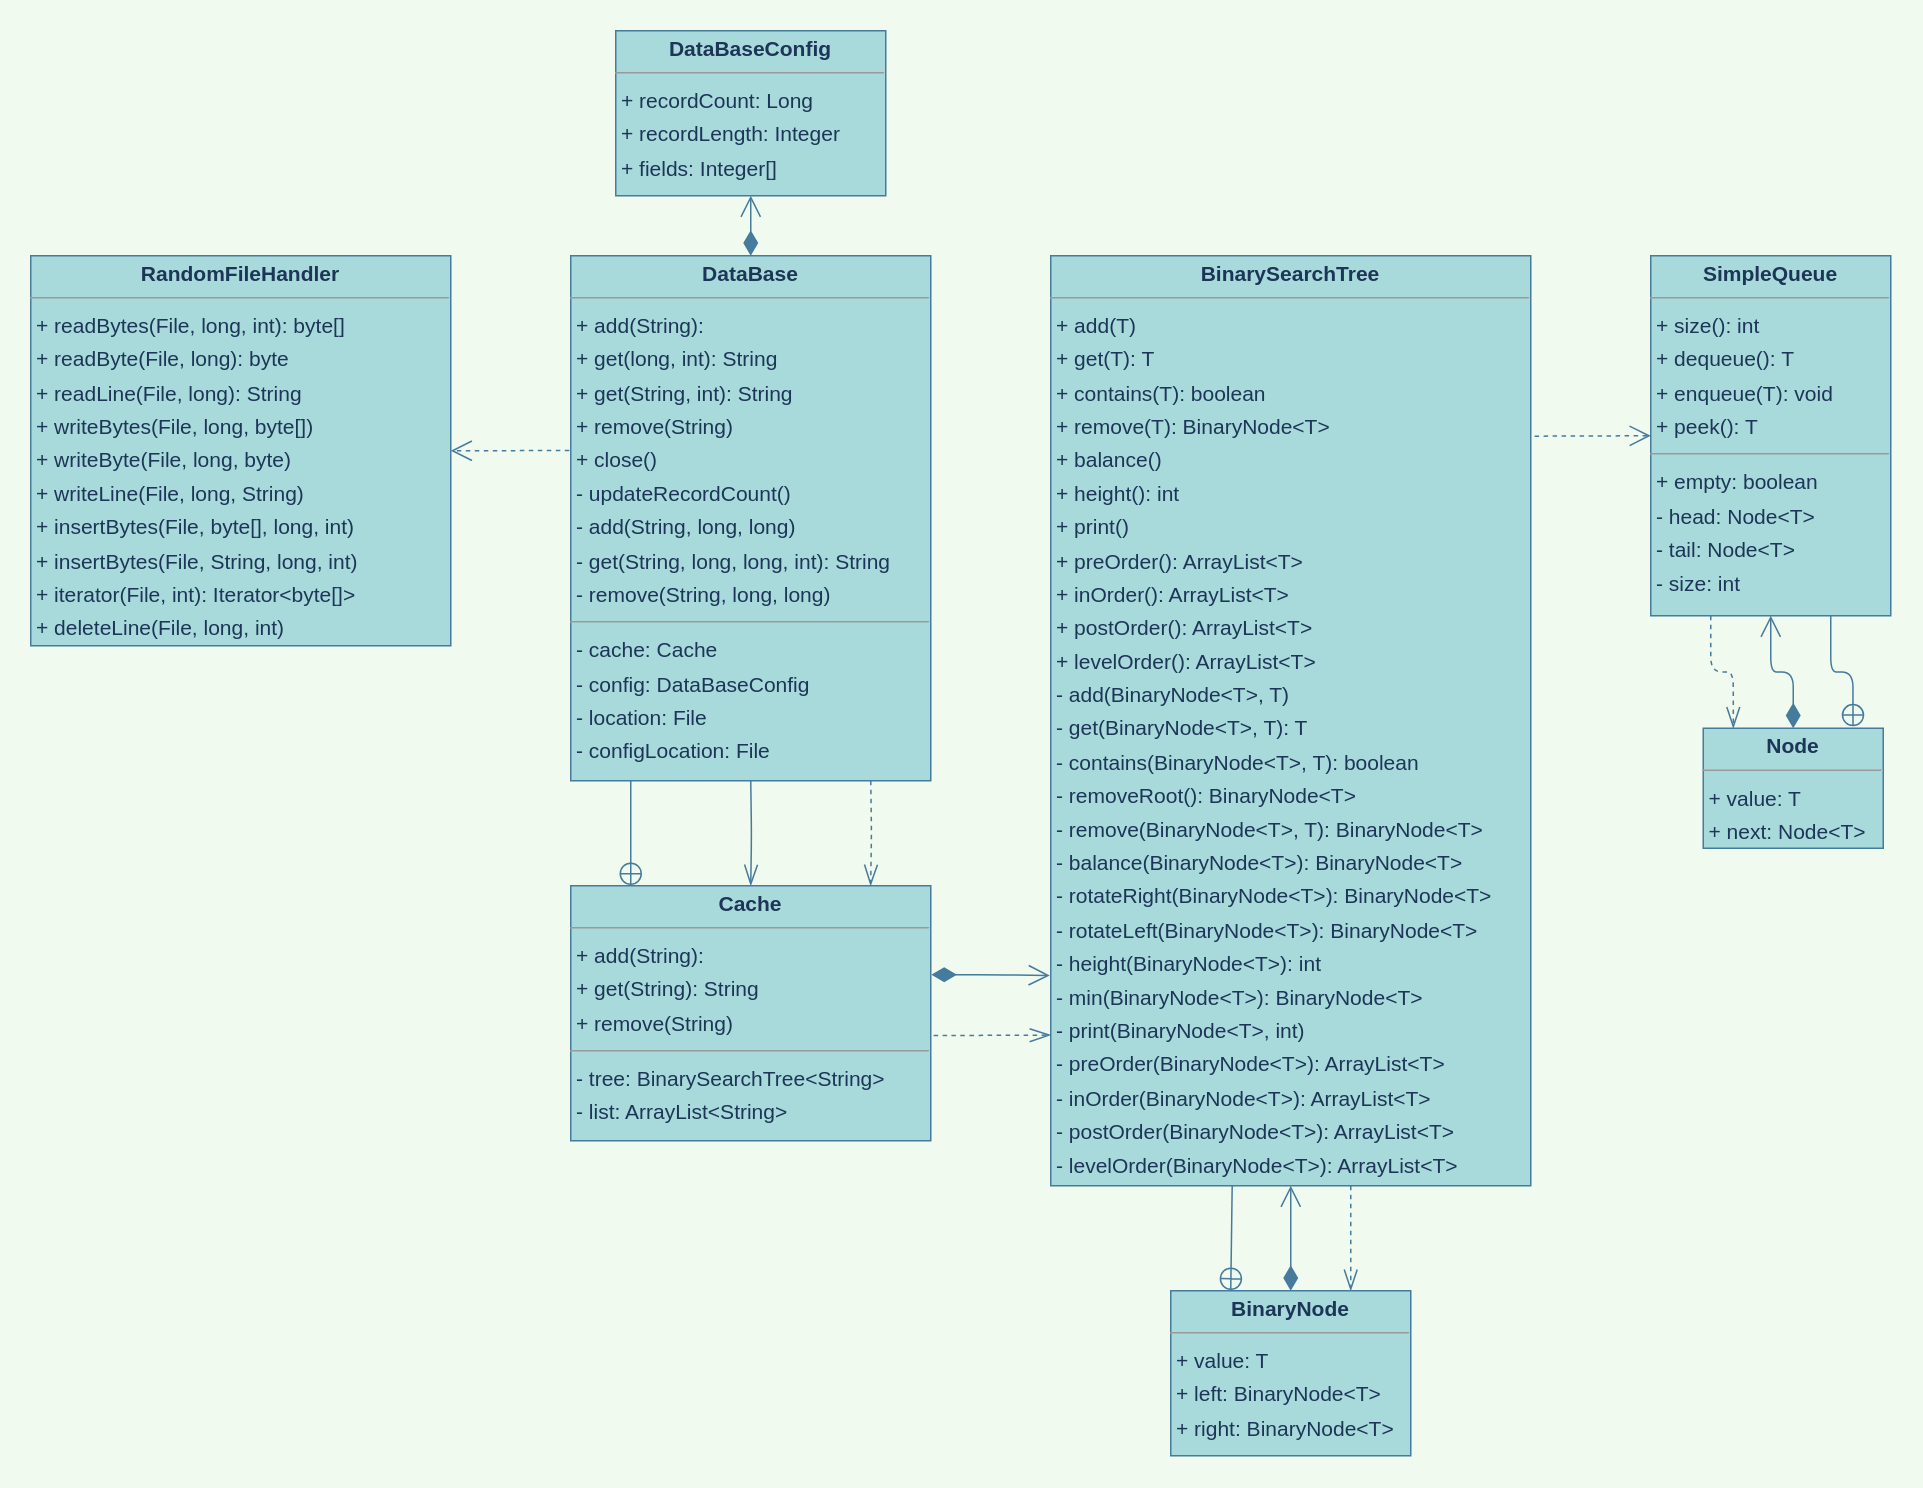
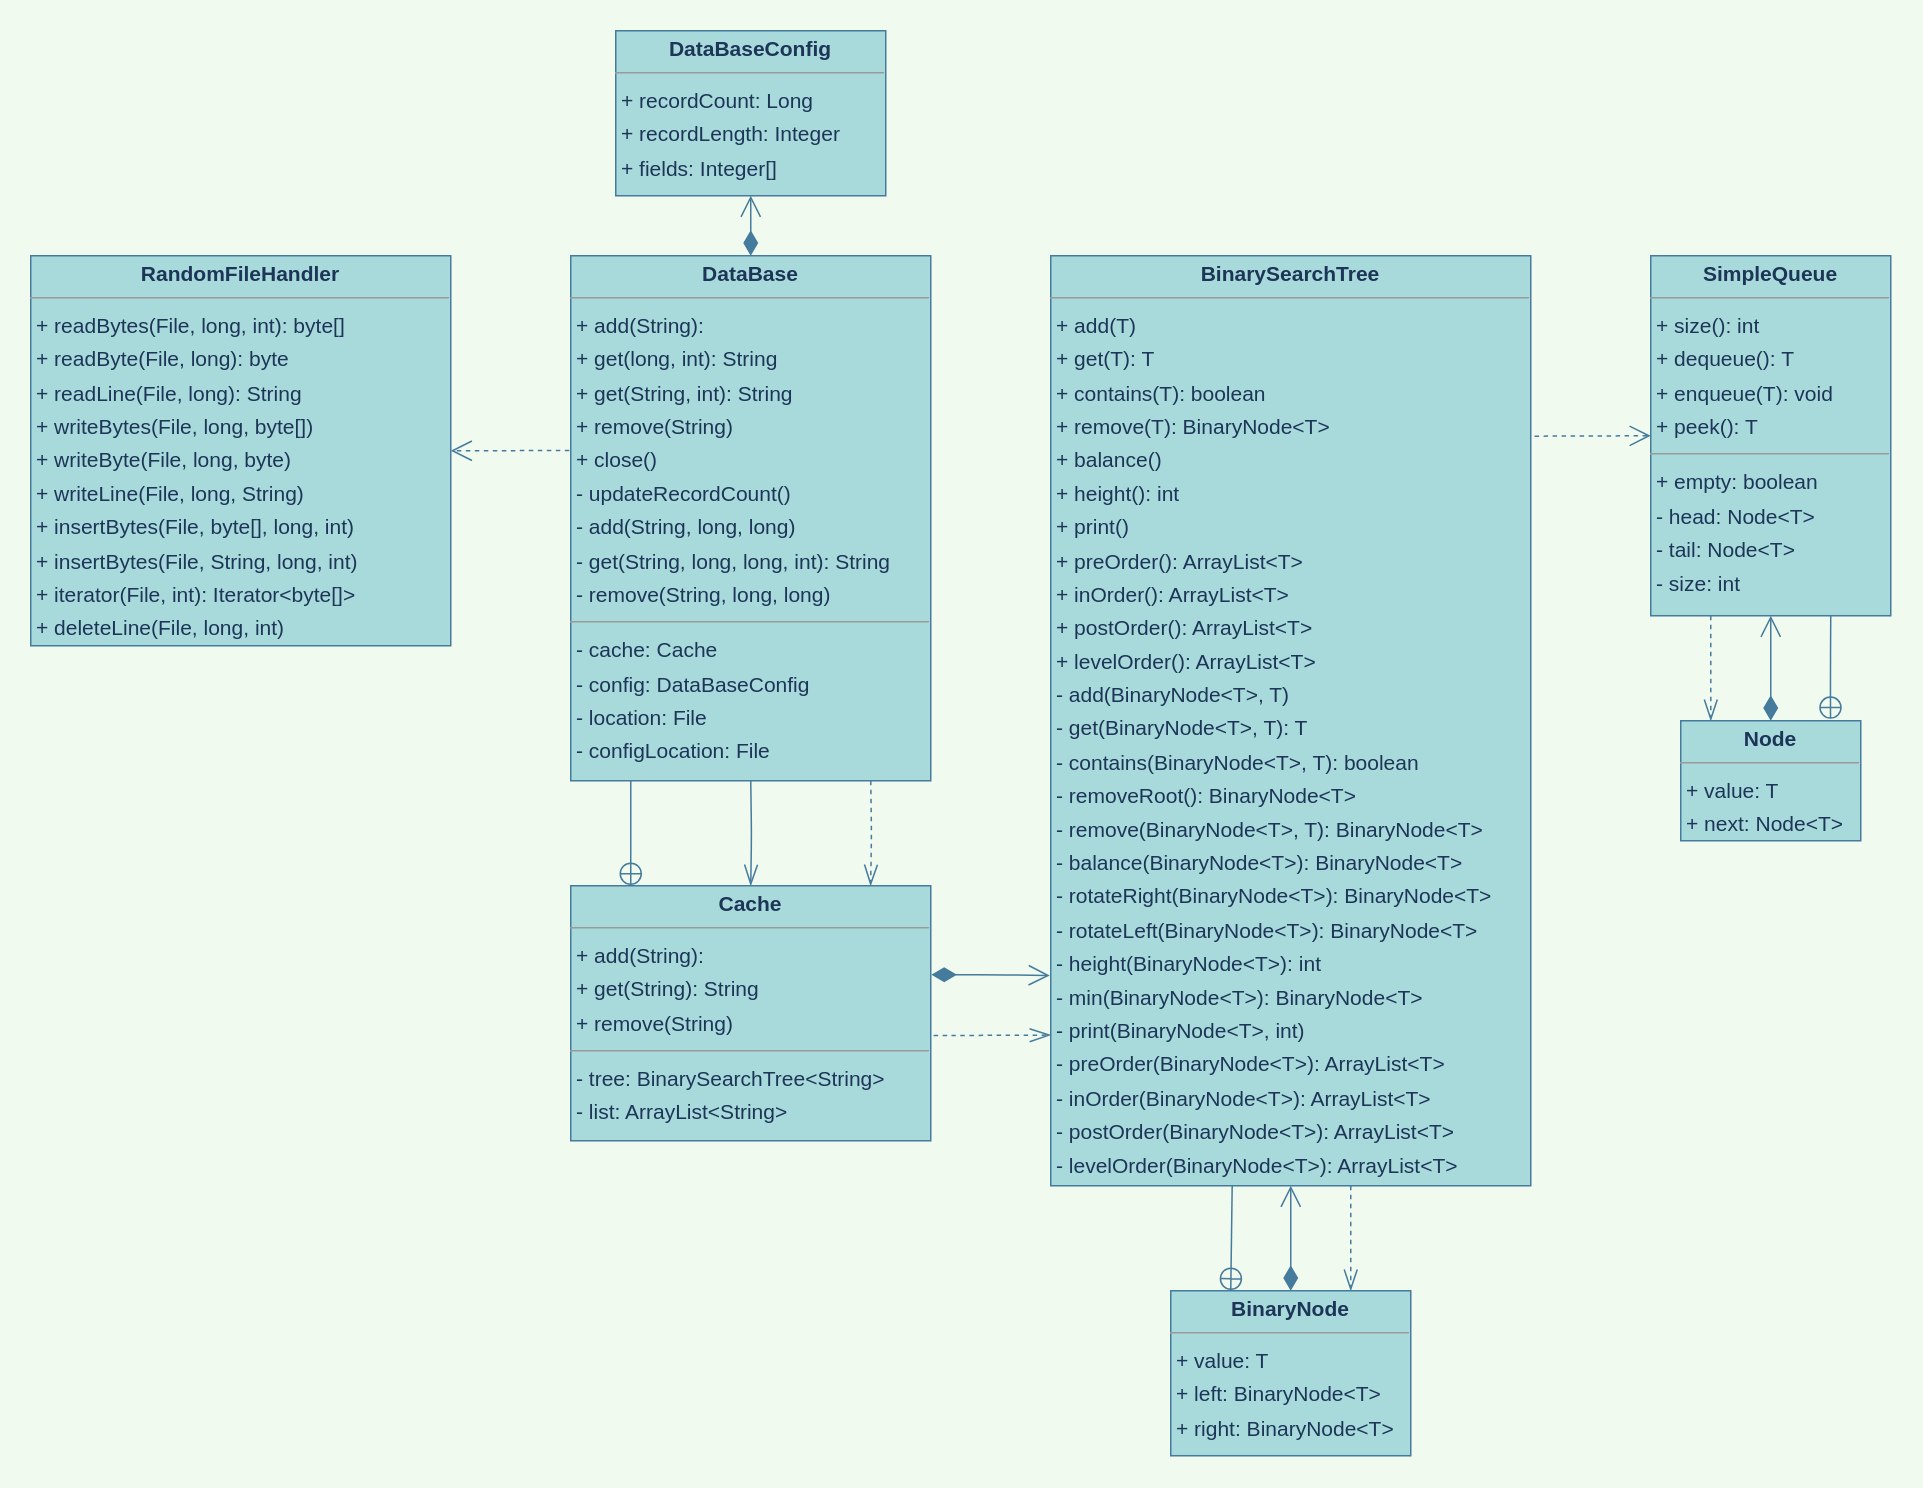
node "Node + value: T + next: Node<T>": moved (1793, 788) -> (1771, 781)
